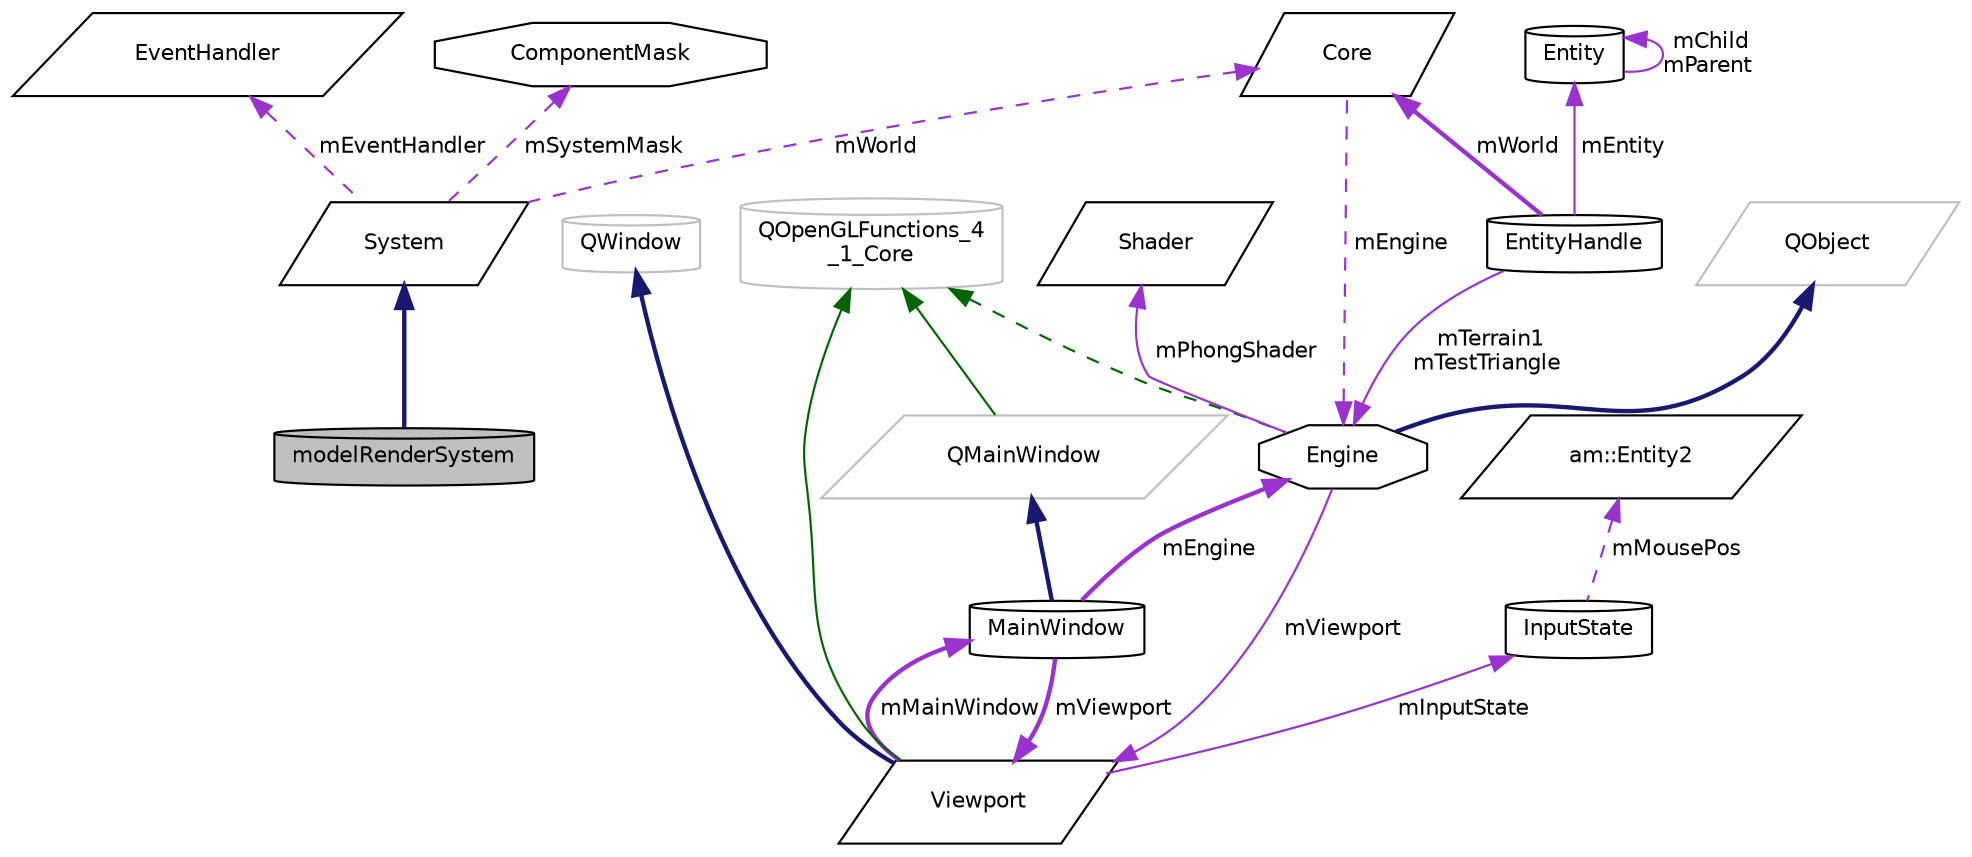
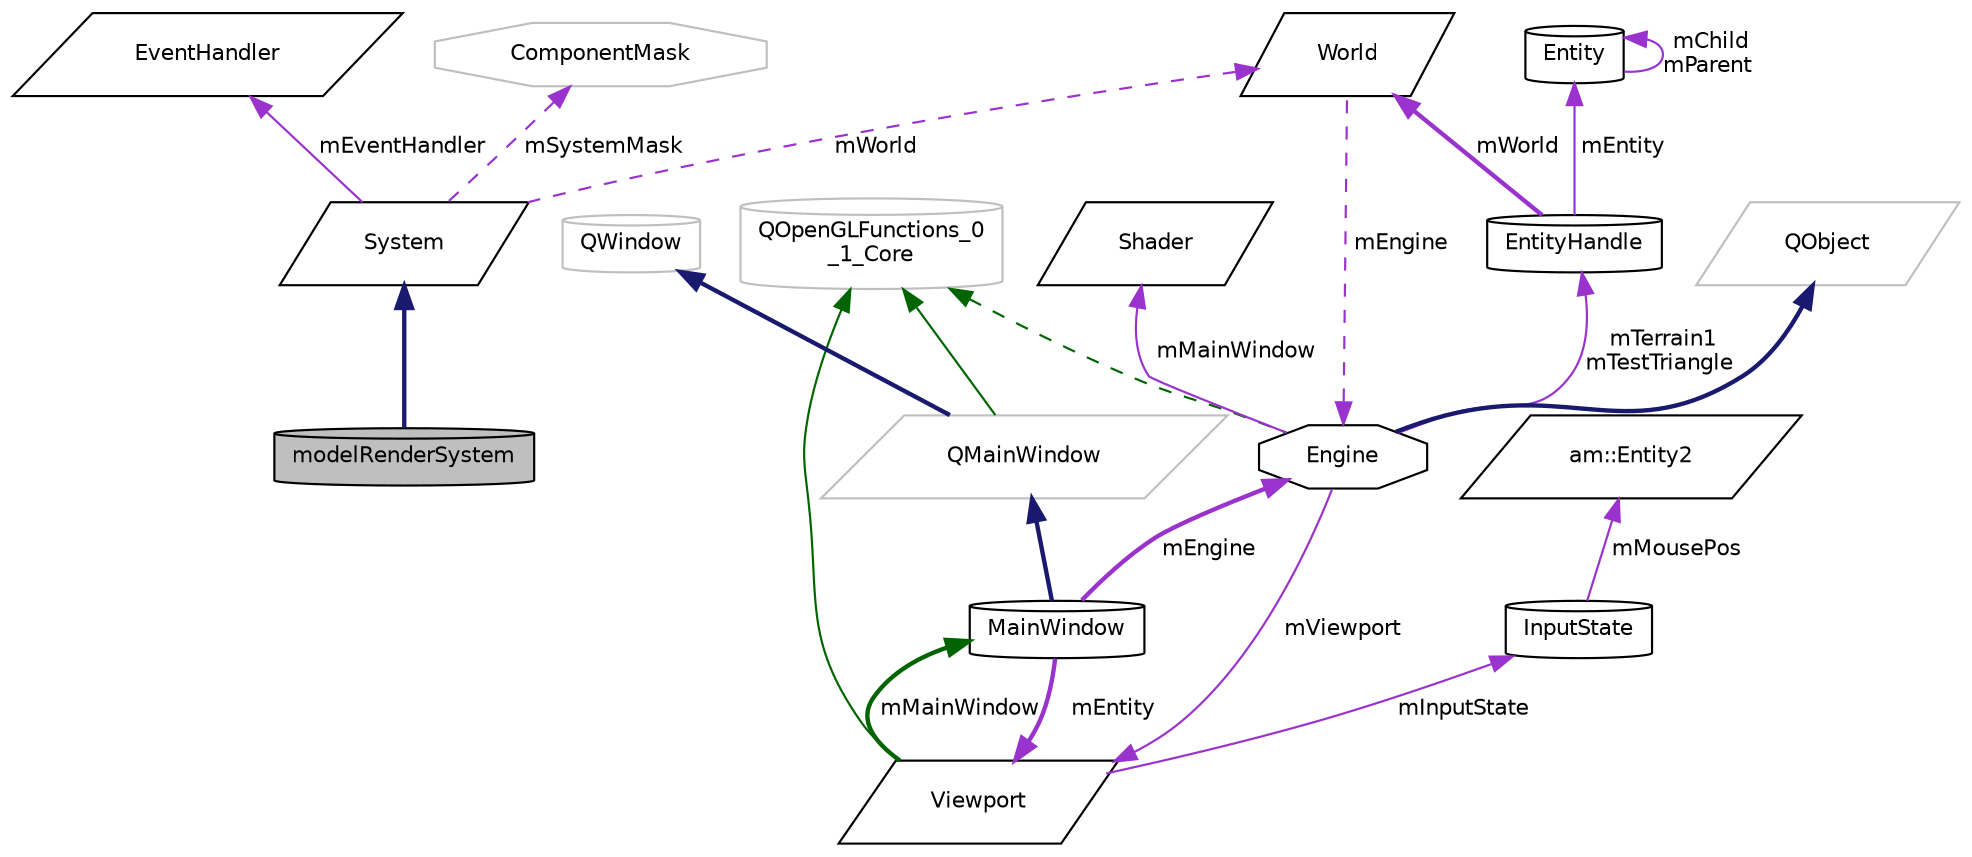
node "ComponentMask": color black -> grey75
node "Core": label "Core" -> "World"
edge "System" -> "EventHandler": style dashed -> solid
node "QOpenGLFunctions_4 _1_Core": label "QOpenGLFunctions_4 _1_Core" -> "QOpenGLFunctions_0 _1_Core"
edge "EntityHandle" -> "Engine": reversed
edge "Engine" -> "Shader": label " mPhongShader" -> " mMainWindow"
edge "Viewport" -> "QWindow": now "QMainWindow" -> "QWindow"
edge "InputState" -> "am::Entity2": style dashed -> solid
edge "Viewport" -> "MainWindow": color darkorchid3 -> darkgreen
edge "MainWindow" -> "Viewport": label " mViewport" -> " mEntity"
